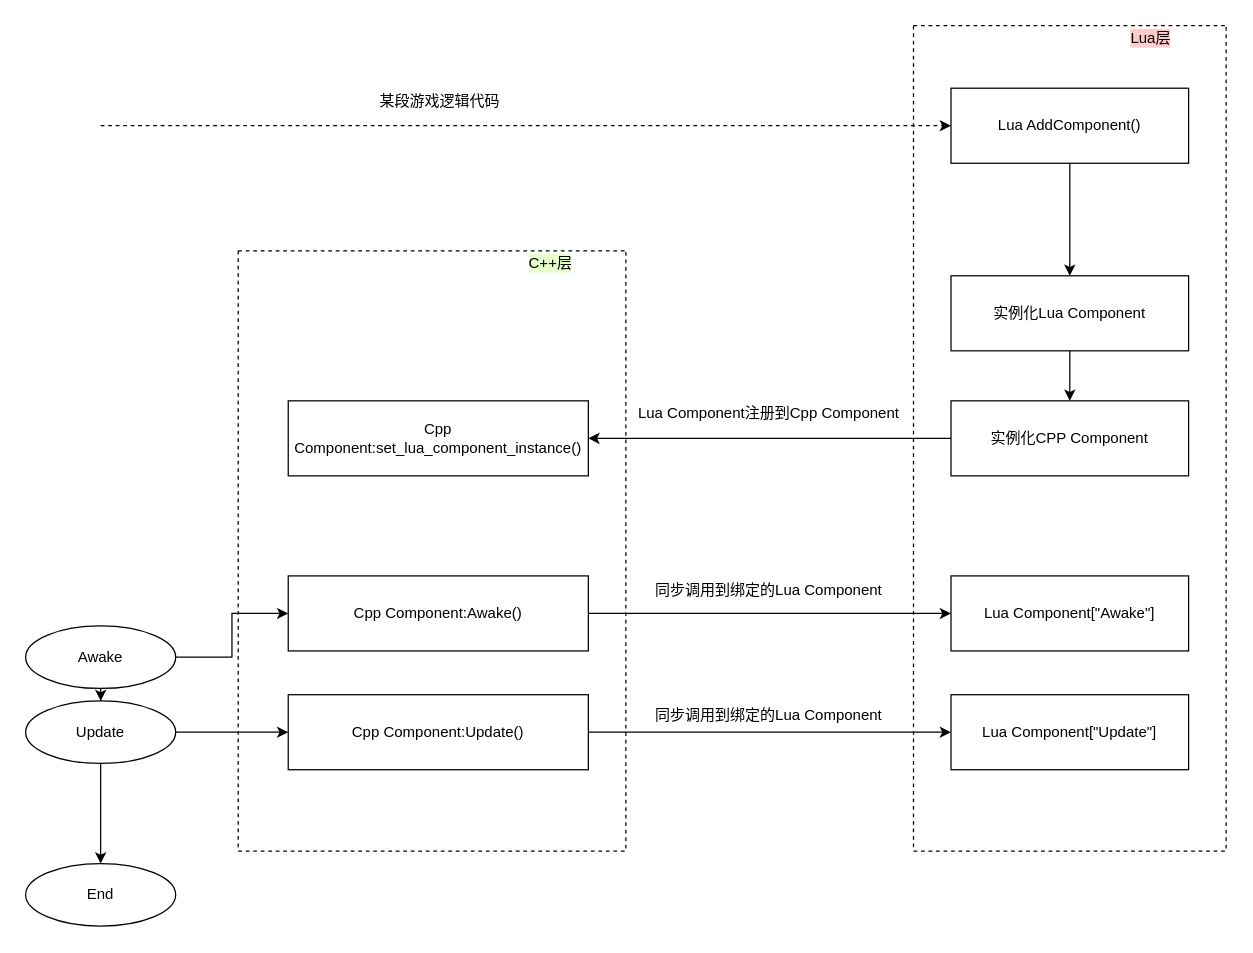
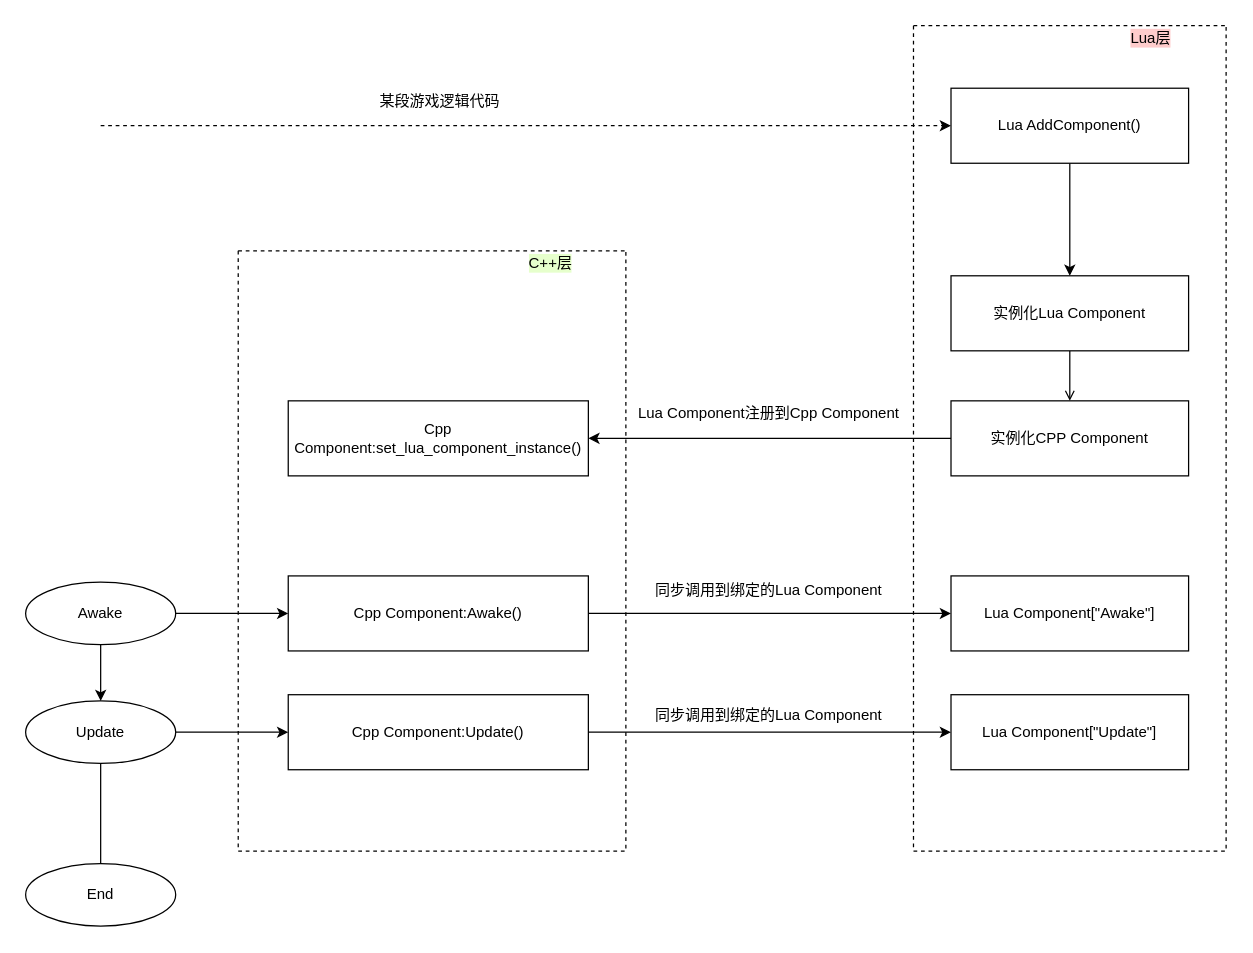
edge "实例化Lua Component" -> "实例化CPP Component": arrowhead classic -> open
node "Awake": moved (101, 657) -> (101, 613)
edge "Update" -> "End": arrowhead classic -> none
